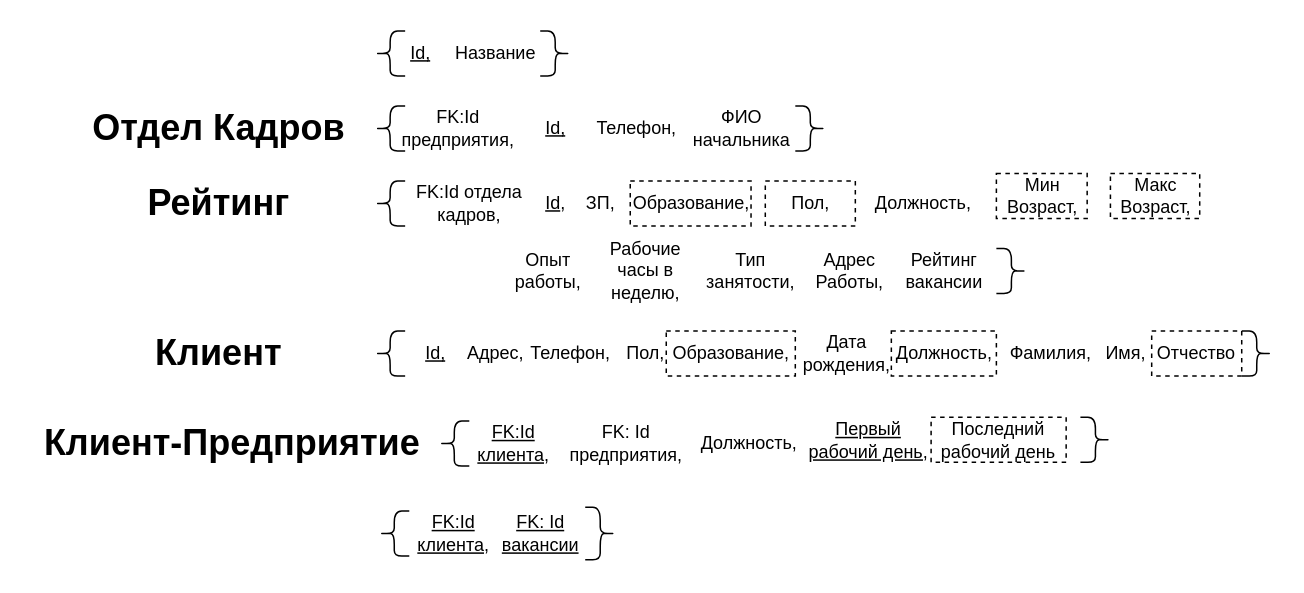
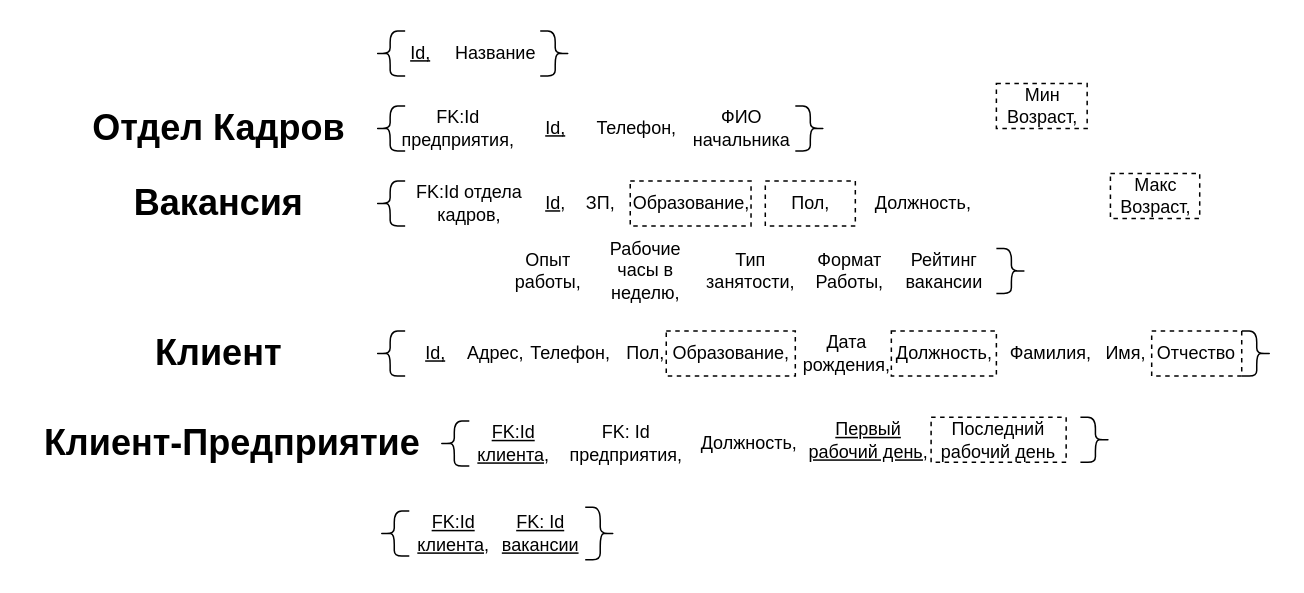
node "Мин Возраст,": moved (1041, 196) -> (1041, 106)
node "Рейтинг": label "Рейтинг" -> "Вакансия"
node "Адрес Работы,": label "Адрес Работы," -> "Формат Работы,"
